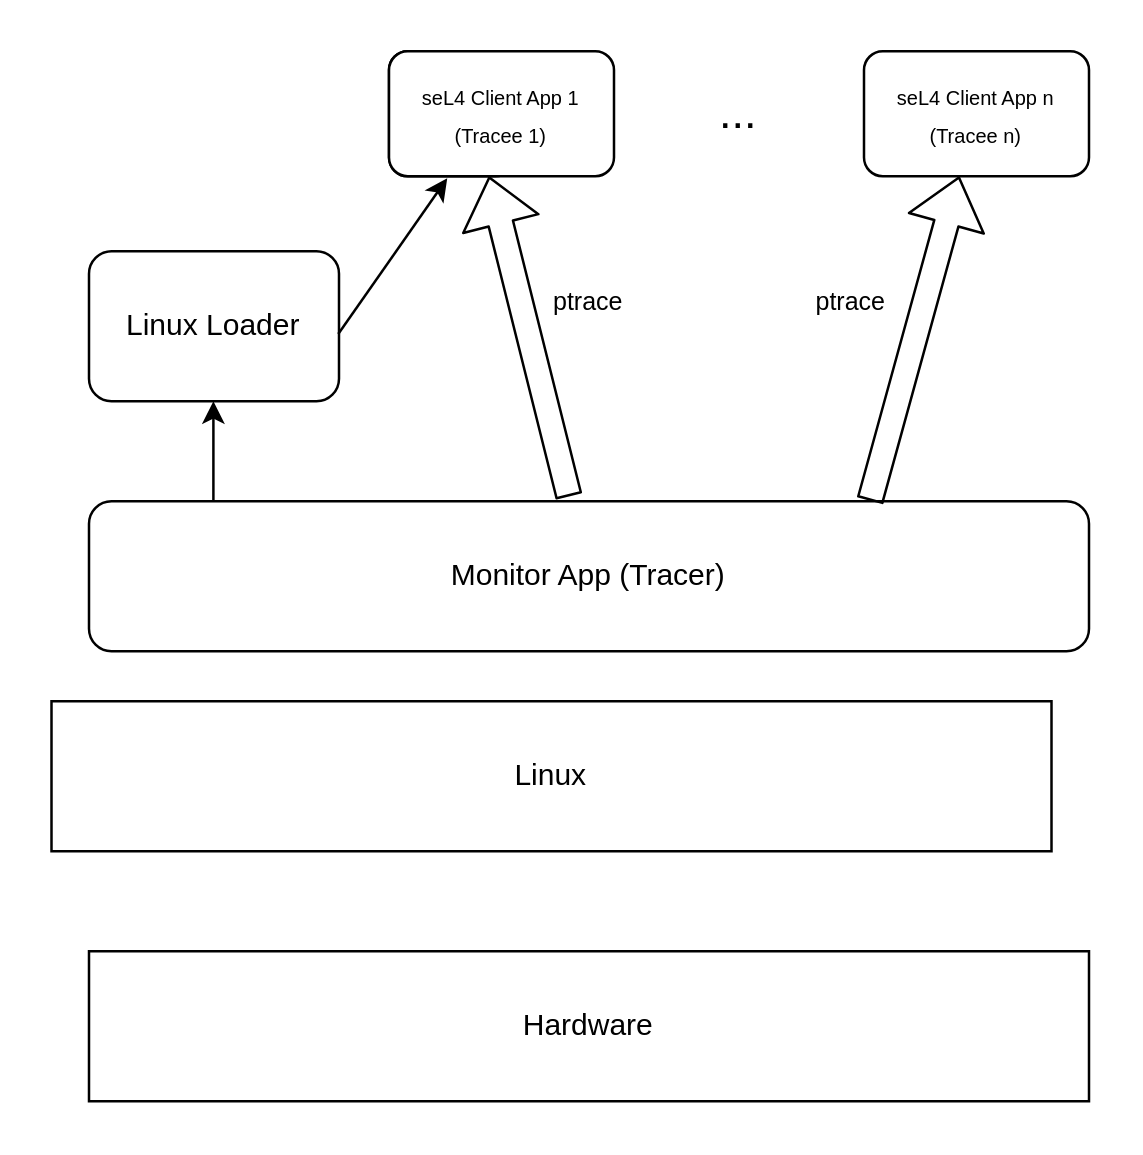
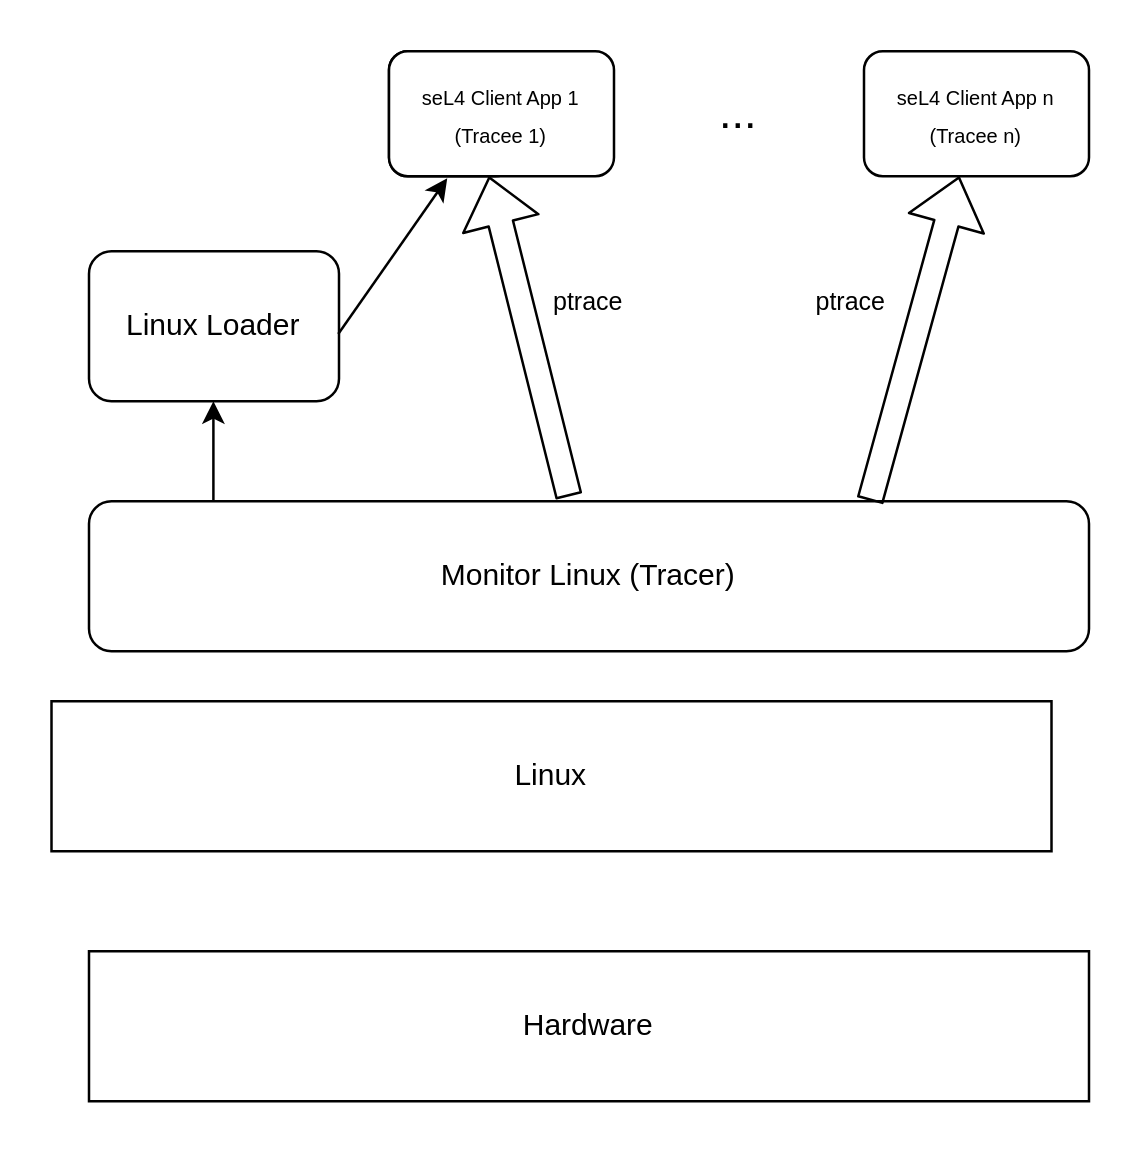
node "Monitor App (Tracer)": label "Monitor App (Tracer)" -> "Monitor Linux (Tracer)"
